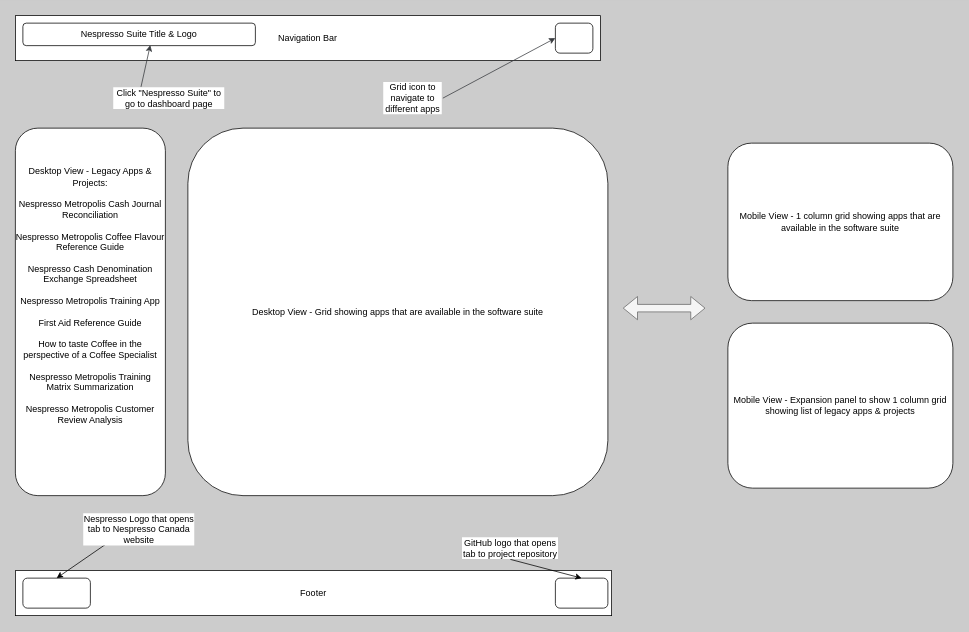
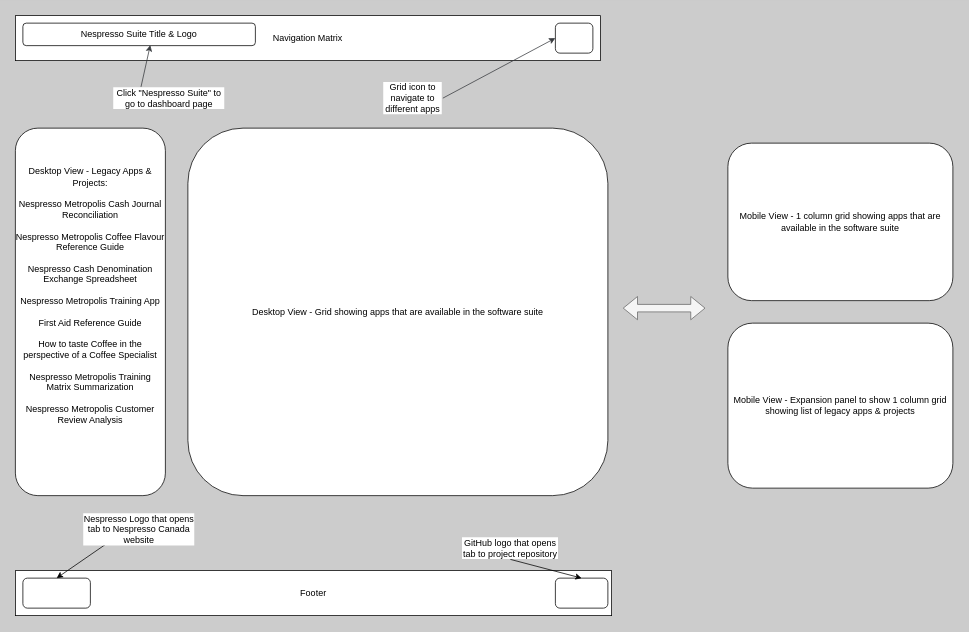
node "Navigation Bar": label "Navigation Bar" -> "Navigation Matrix"
